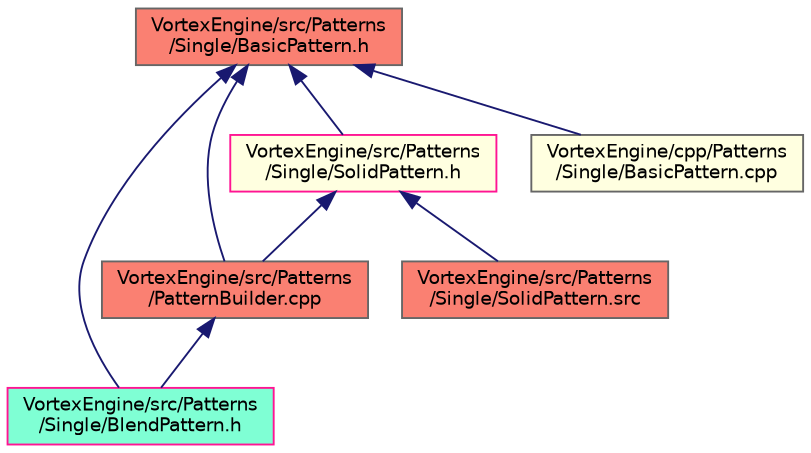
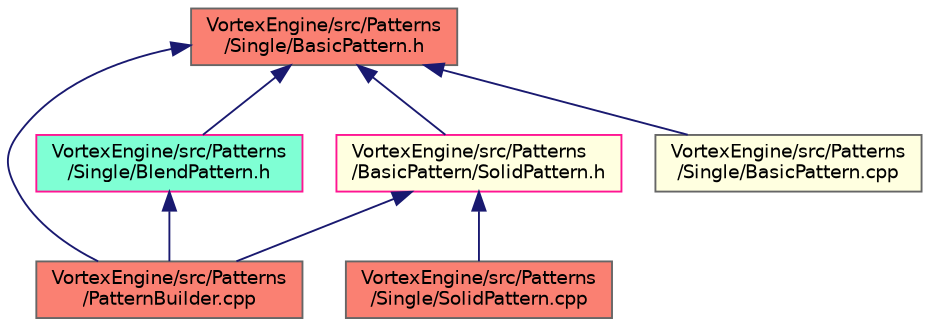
node "VortexEngine/src/Patterns /Single/SolidPattern.h": label "VortexEngine/src/Patterns /Single/SolidPattern.h" -> "VortexEngine/src/Patterns /BasicPattern/SolidPattern.h"
node "VortexEngine/cpp/Patterns /Single/BasicPattern.cpp": label "VortexEngine/cpp/Patterns /Single/BasicPattern.cpp" -> "VortexEngine/src/Patterns /Single/BasicPattern.cpp"
node "VortexEngine/src/Patterns /Single/SolidPattern.src": label "VortexEngine/src/Patterns /Single/SolidPattern.src" -> "VortexEngine/src/Patterns /Single/SolidPattern.cpp"
edge "VortexEngine/src/Patterns /Single/BlendPattern.h" -> "VortexEngine/src/Patterns /PatternBuilder.cpp": reversed
